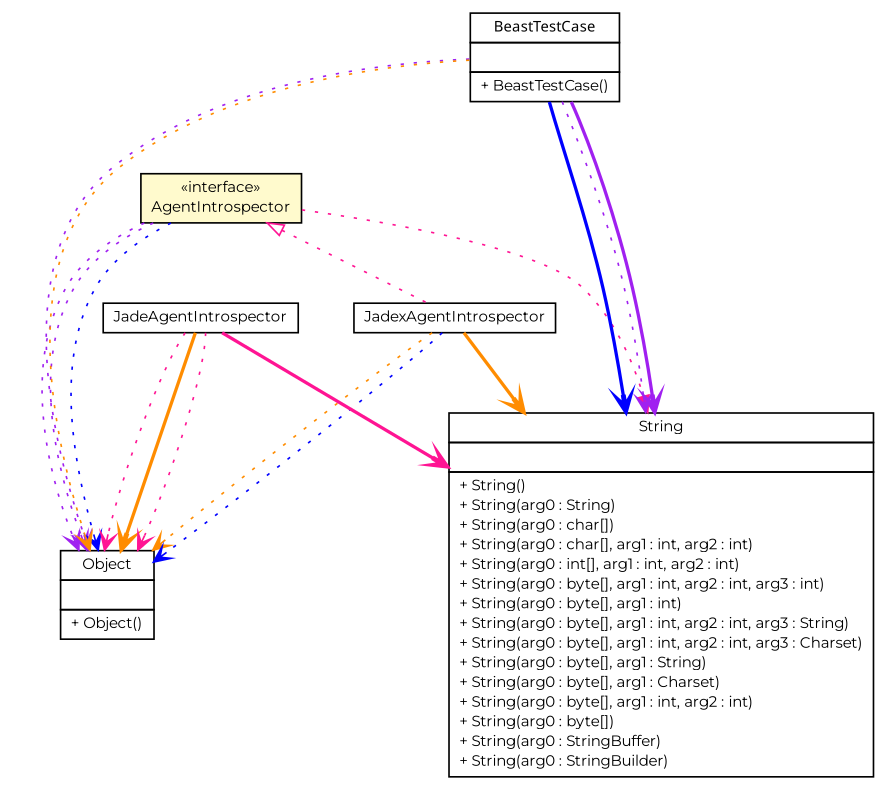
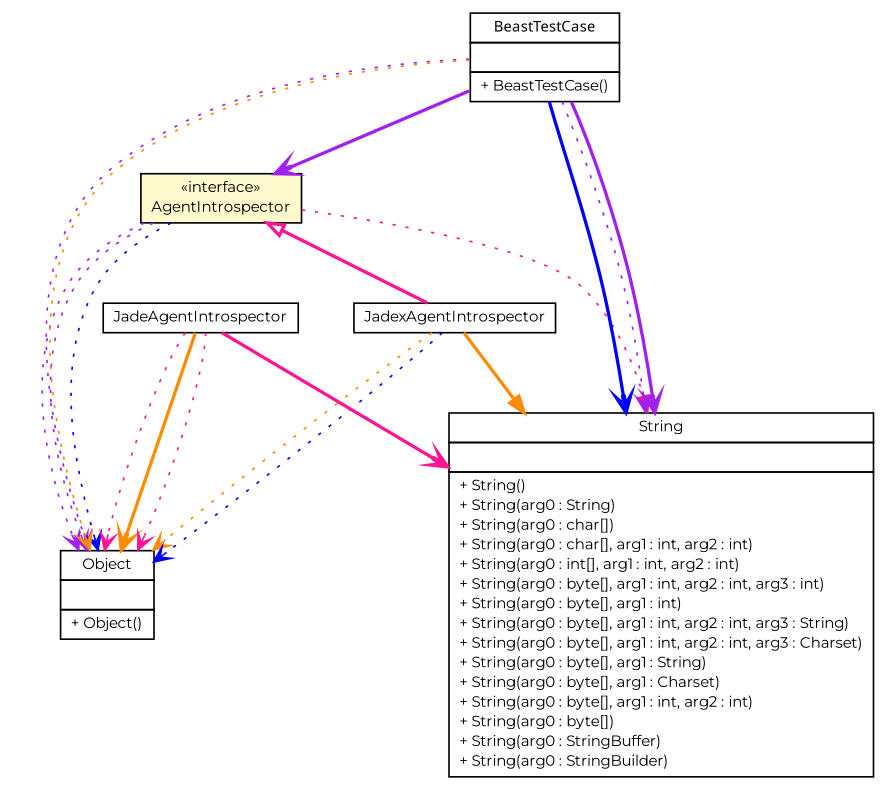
edge "BeastTestCase" -> "AgentIntrospector": added
edge "JadexAgentIntrospector" -> "AgentIntrospector": style dotted -> bold
edge "JadexAgentIntrospector" -> "String": arrowhead open -> normal
